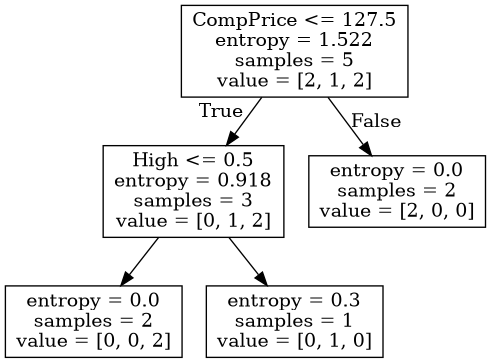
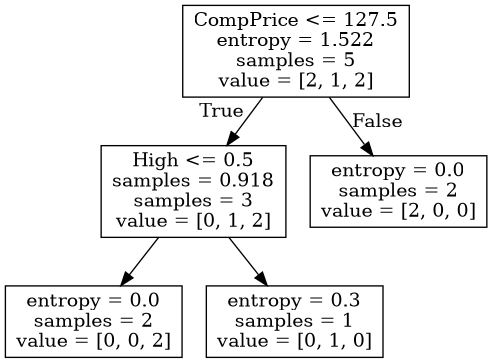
node "High <= 0.5 entropy = 0.918 samples = 3 value = [0, 1, 2]": label "High <= 0.5 entropy = 0.918 samples = 3 value = [0, 1, 2]" -> "High <= 0.5 samples = 0.918 samples = 3 value = [0, 1, 2]"
